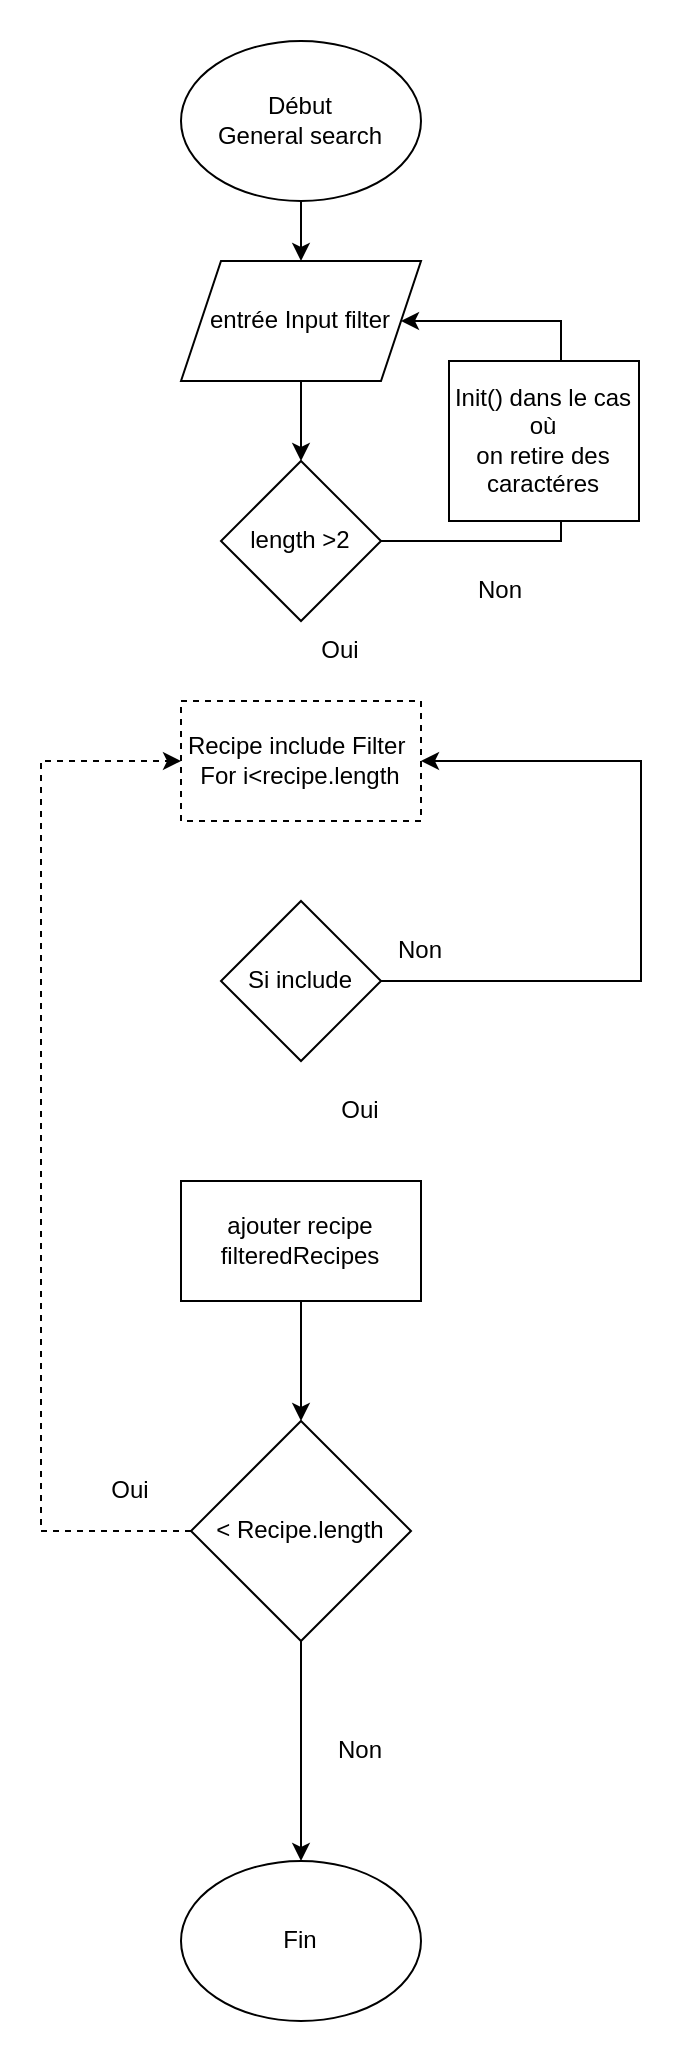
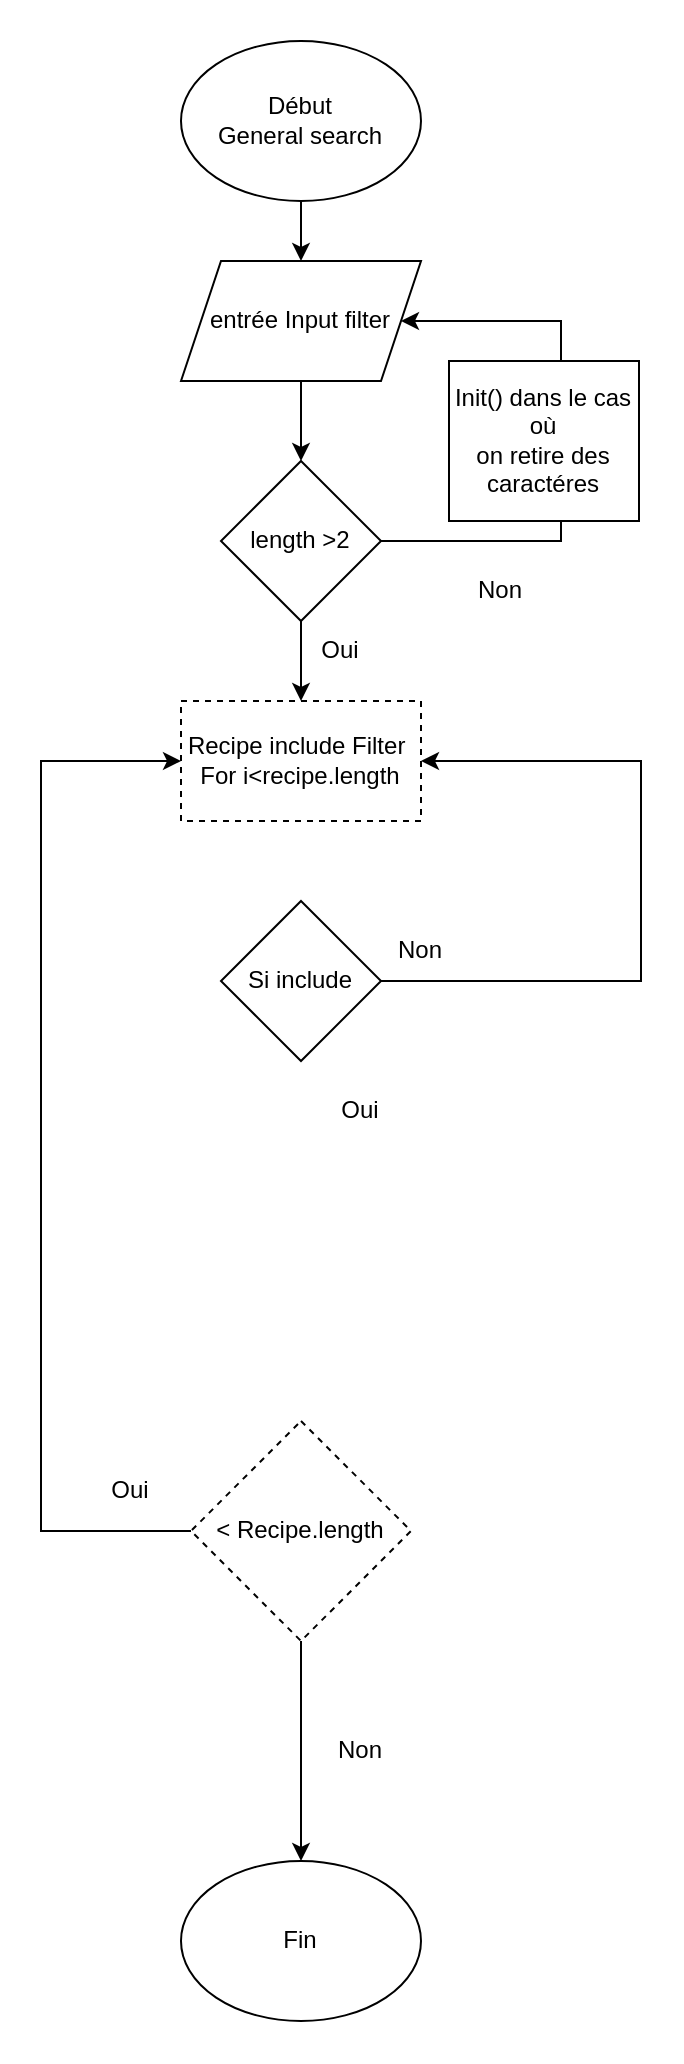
edge "length >2" -> "Recipe include Filter For i<recipe.length": added
edge "< Recipe.length" -> "Recipe include Filter For i<recipe.length": style dashed -> solid
node "ajouter recipe filteredRecipes": removed
edge "ajouter recipe filteredRecipes" -> "< Recipe.length": removed
node "< Recipe.length": style solid -> dashed
